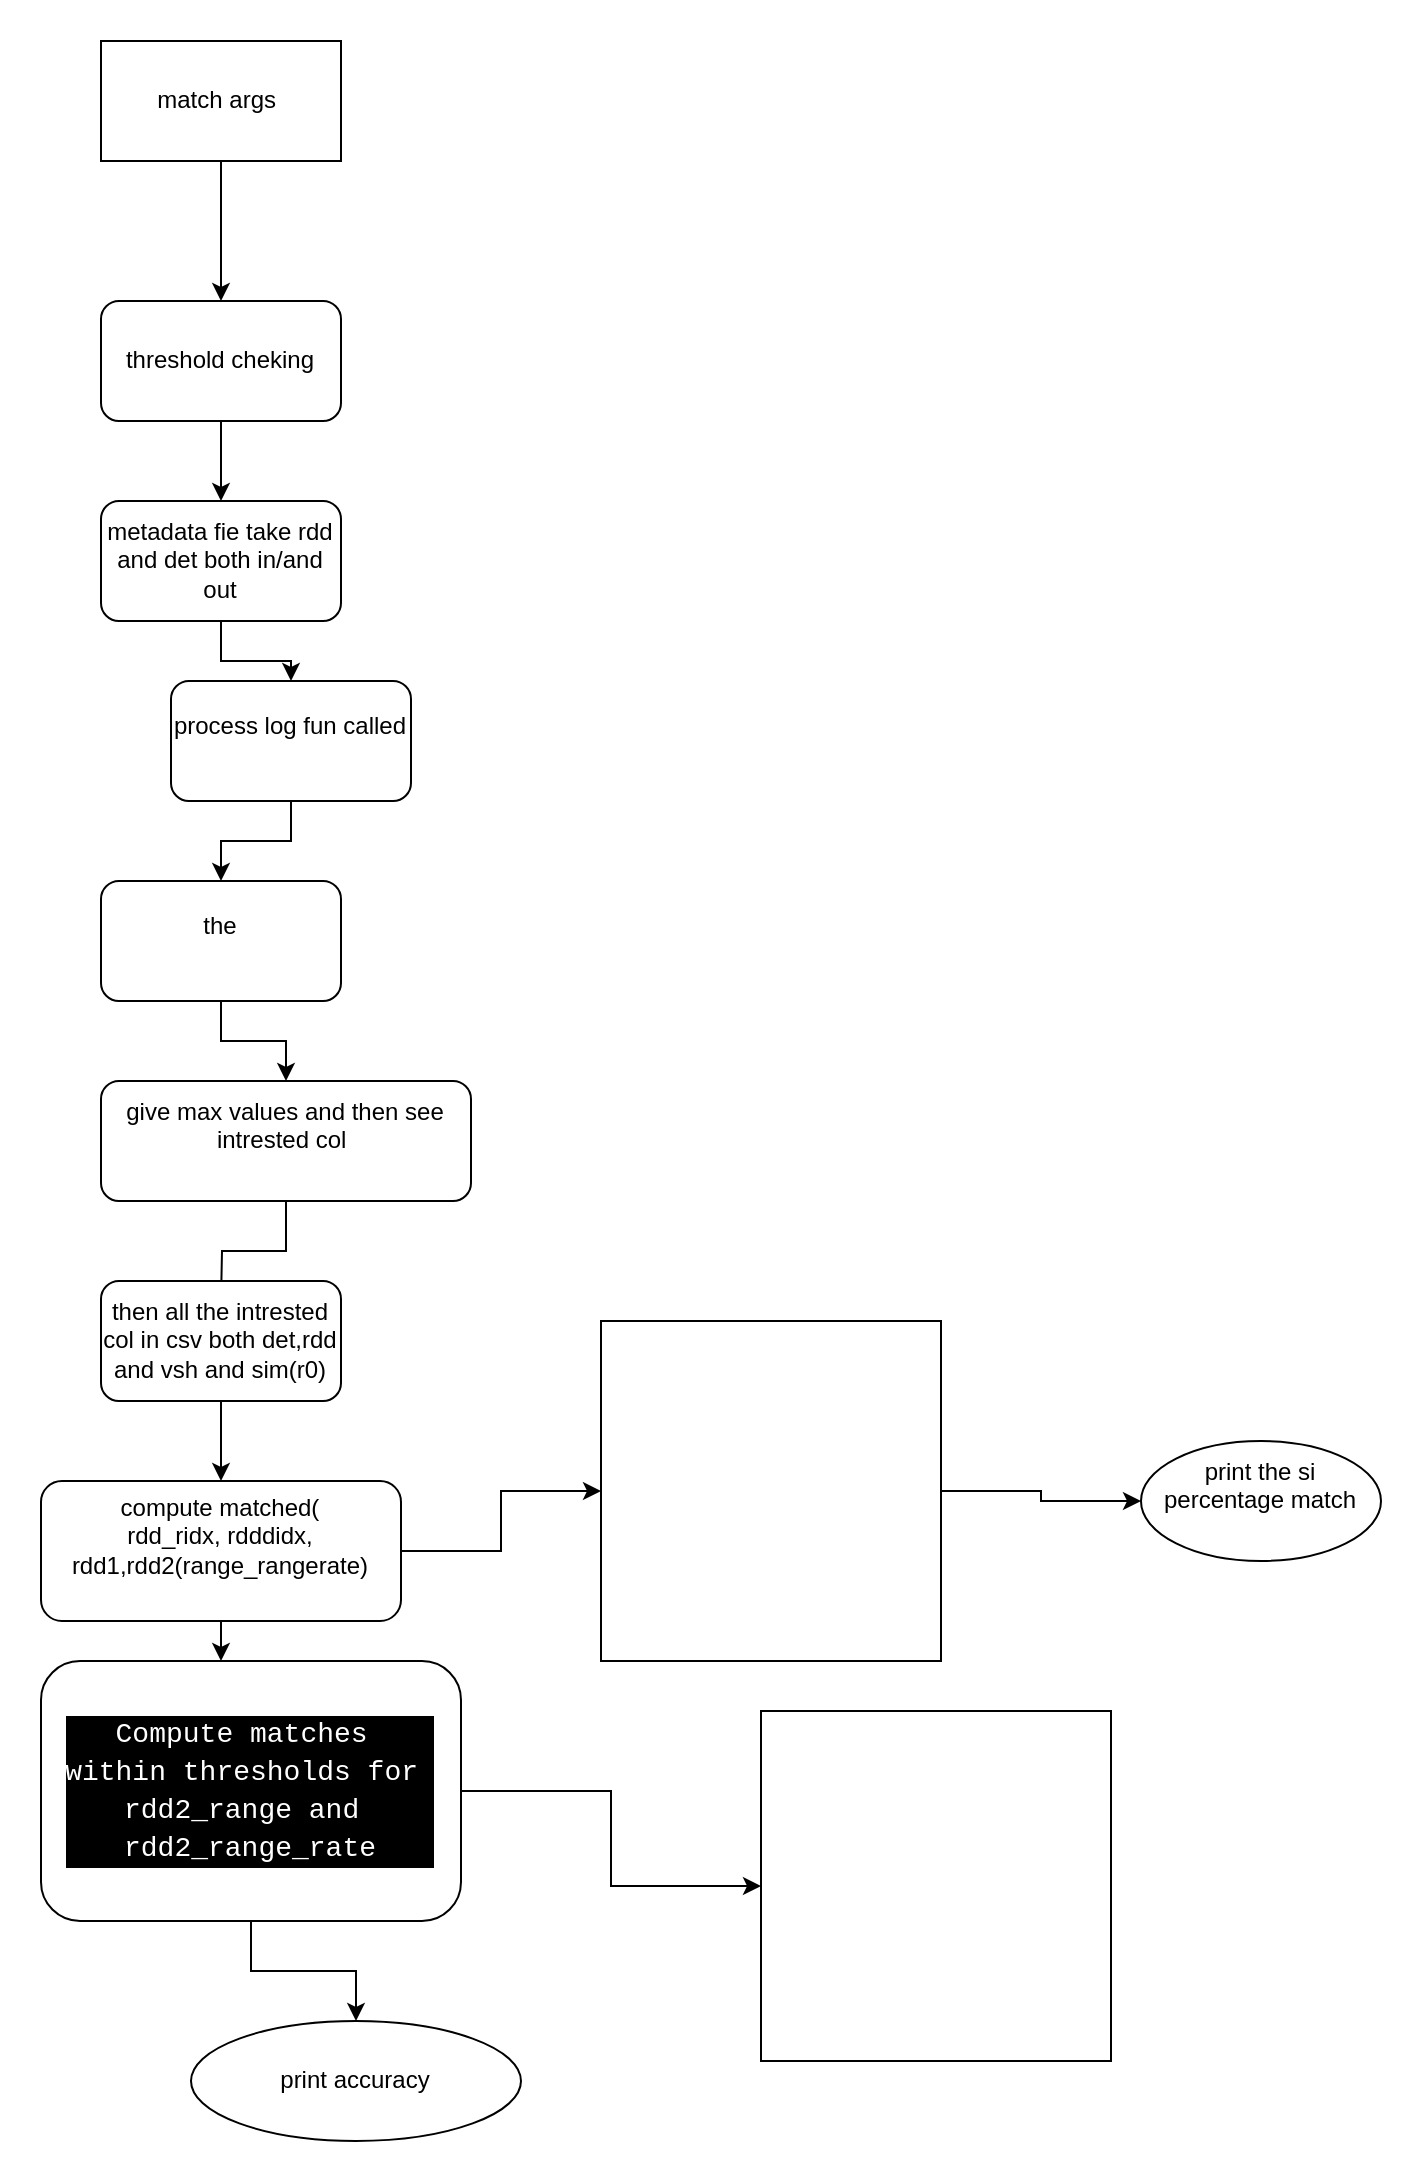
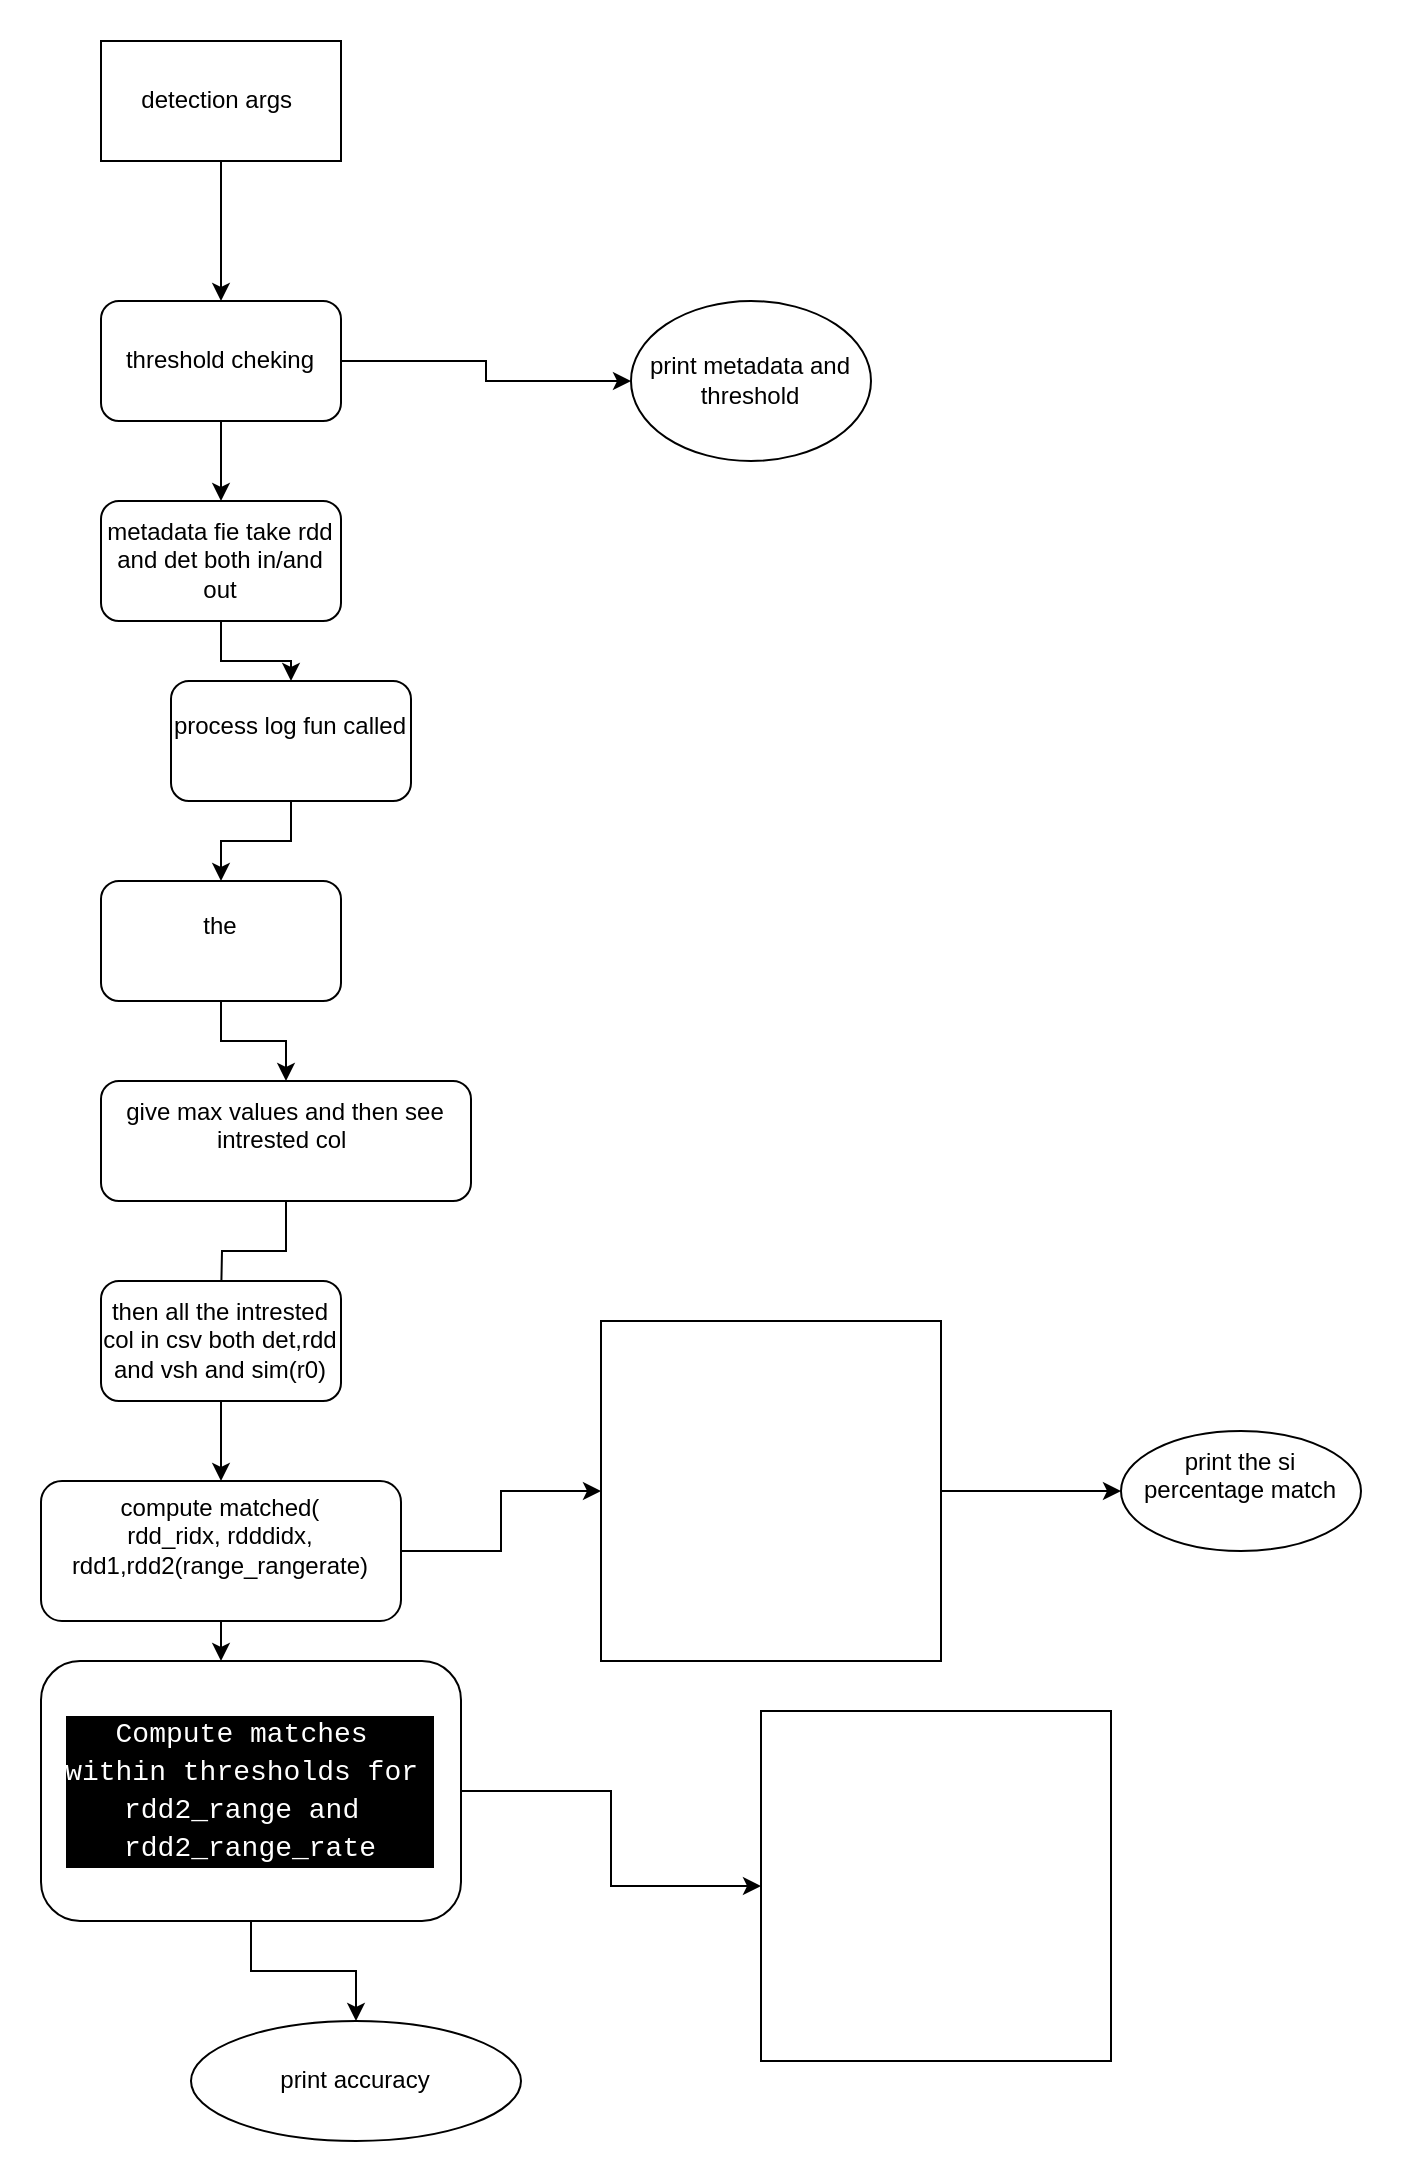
node "match args": label "match args" -> "detection args"
edge "threshold cheking" -> "print metadata and threshold": added
node "print metadata and threshold": added
node "print the si percentage match": moved (1261, 1501) -> (1241, 1491)
